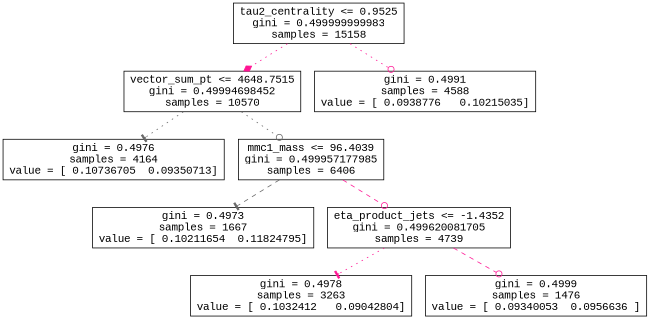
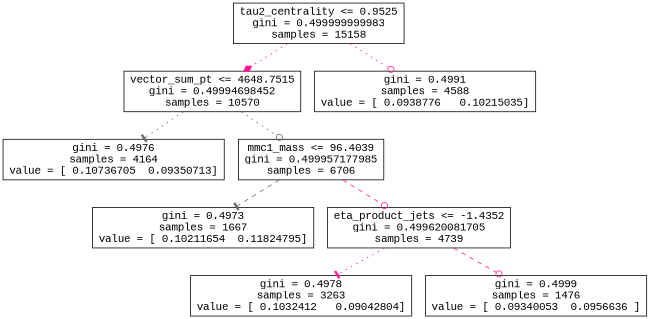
node "mmc1_mass <= 96.4039 gini = 0.499957177985 samples = 6406": label "mmc1_mass <= 96.4039 gini = 0.499957177985 samples = 6406" -> "mmc1_mass <= 96.4039 gini = 0.499957177985 samples = 6706"
